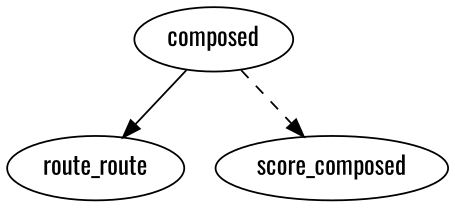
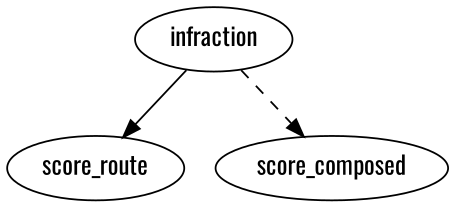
node "composed": label "composed" -> "infraction"
node "route_route": label "route_route" -> "score_route"
